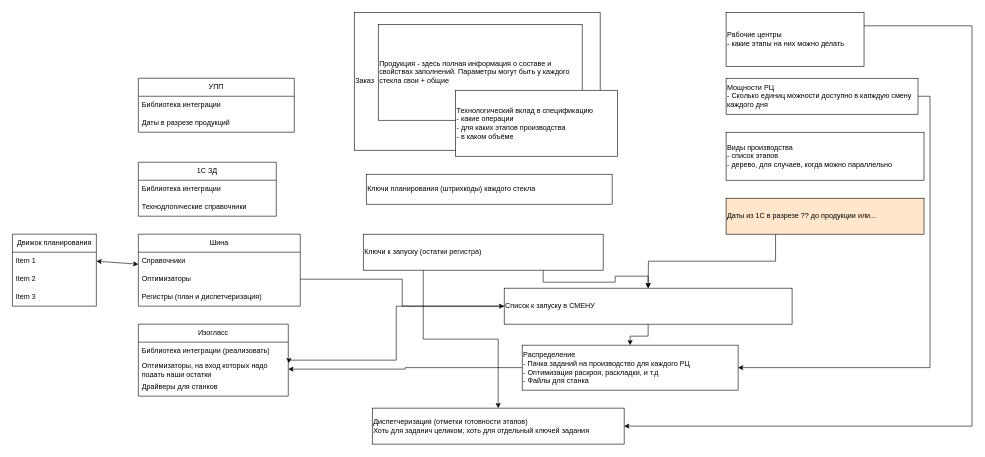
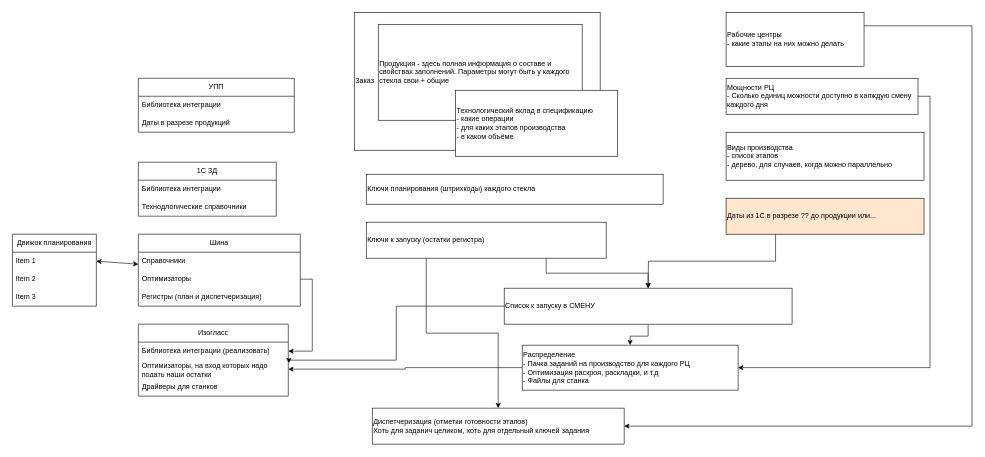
node "Ключи планирования (штрихкоды) каждого стекла": size 246x30 -> 297x30
node "Ключи к запуску (остатки регистра)": moved (483, 252) -> (486, 240)
edge "Оптимизаторы" -> "Список к запуску в СМЕНУ": now "Оптимизаторы" -> "Библиотека интеграции (реализовать)"
